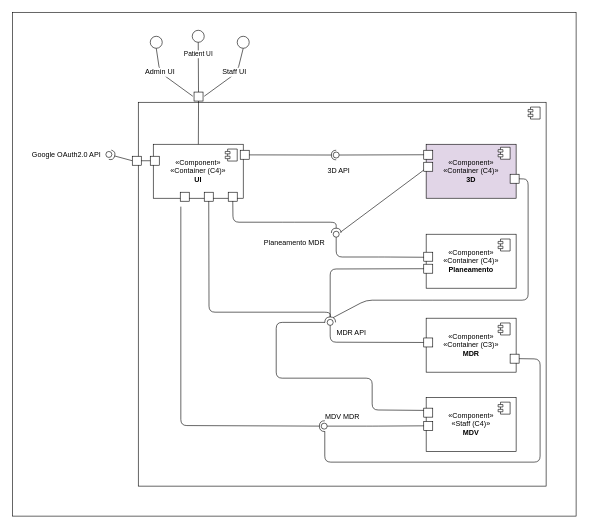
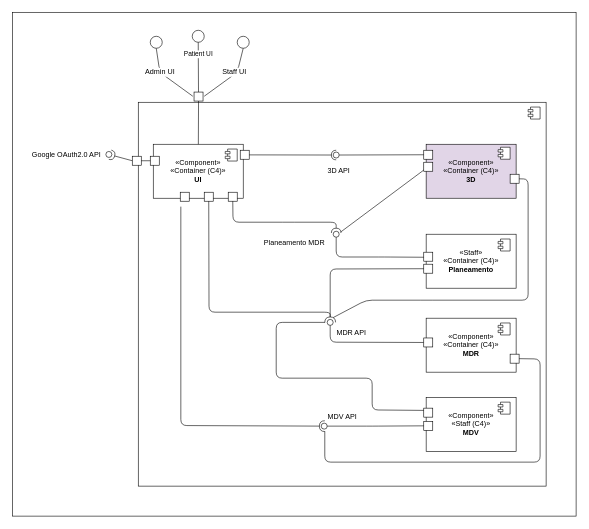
node "«Component» «Container (C4)» Planeamento": label "«Component» «Container (C4)» Planeamento" -> "«Staff» «Container (C4)» Planeamento"
node "«Component» «Container (C3)» MDR": label "«Component» «Container (C3)» MDR" -> "«Component» «Container (C4)» MDR"
node "MDV MDR": label "MDV MDR" -> "MDV API"
